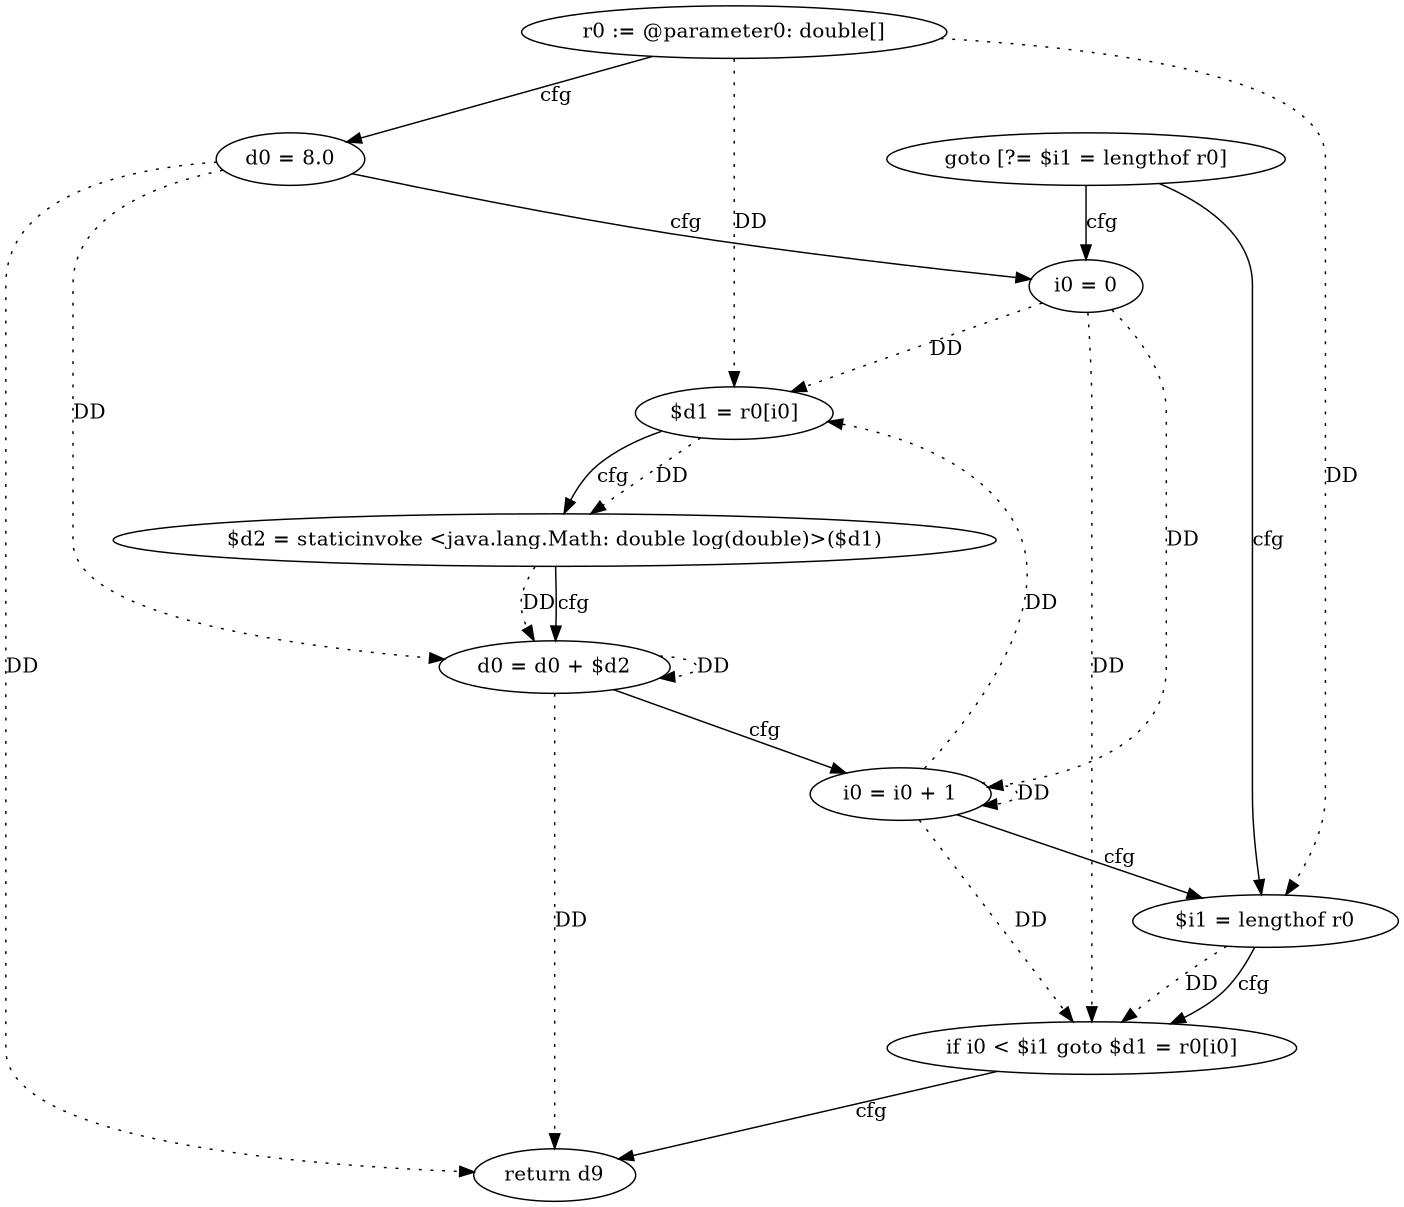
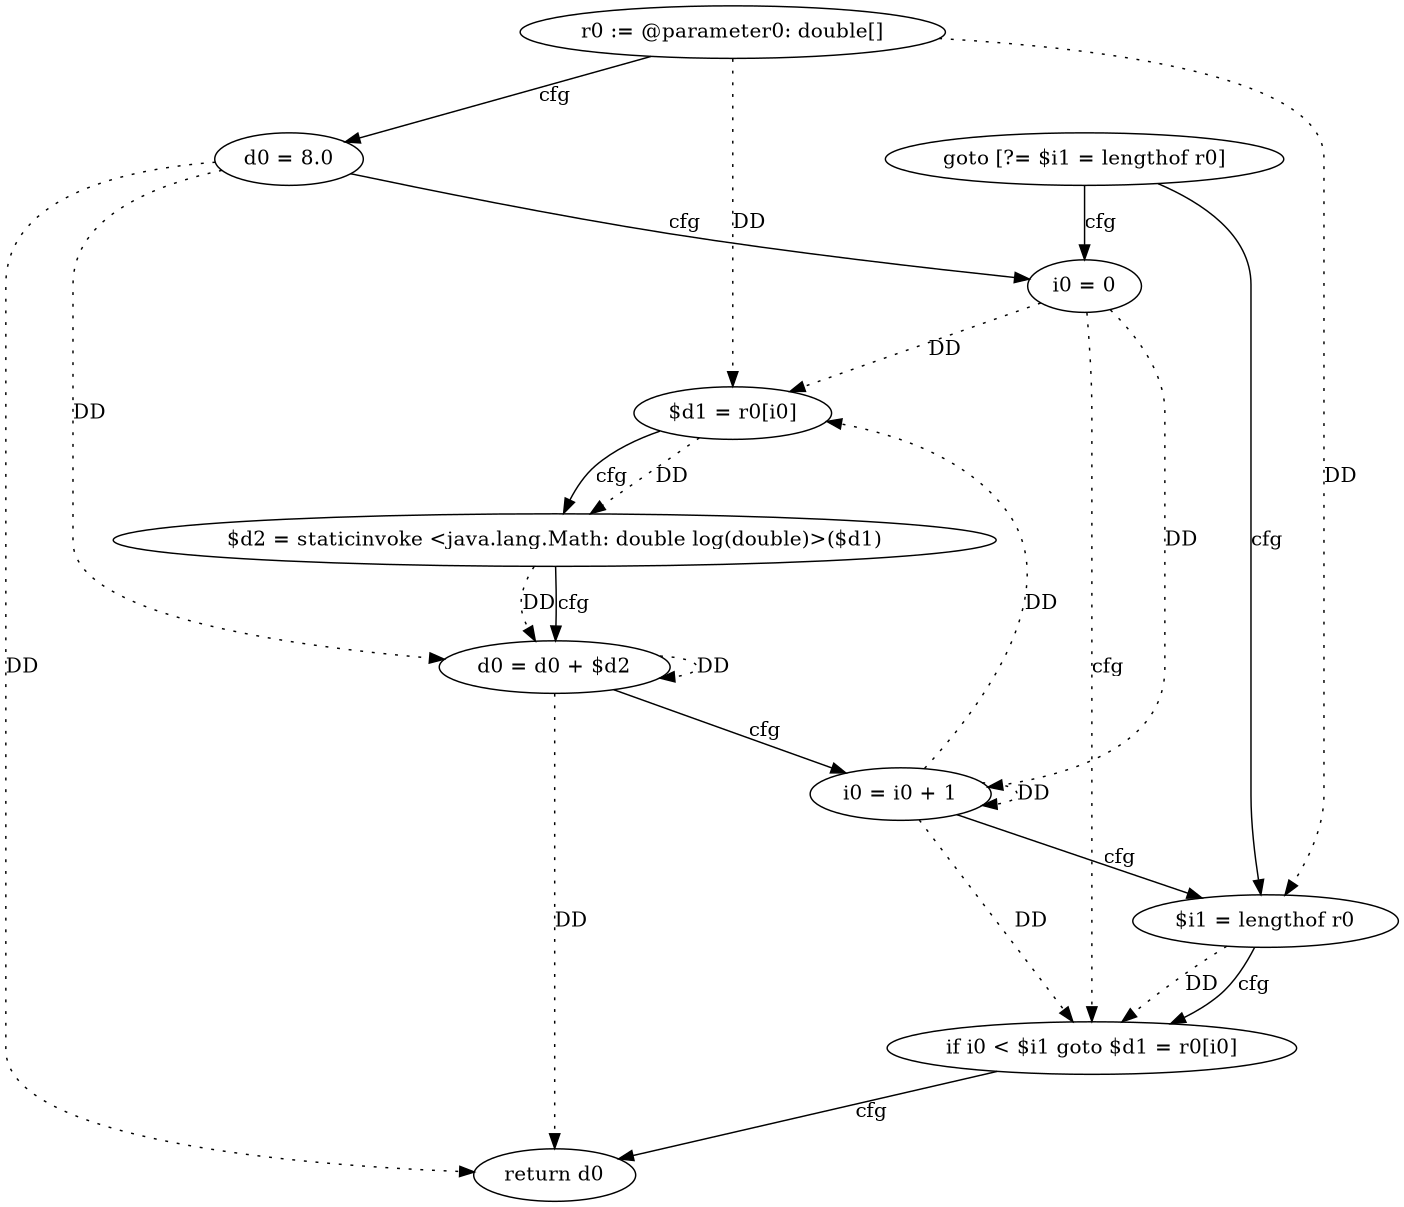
edge "i0 = 0" -> "if i0 < $i1 goto $d1 = r0[i0]": label "DD" -> "cfg"
node "return d9": label "return d9" -> "return d0"
